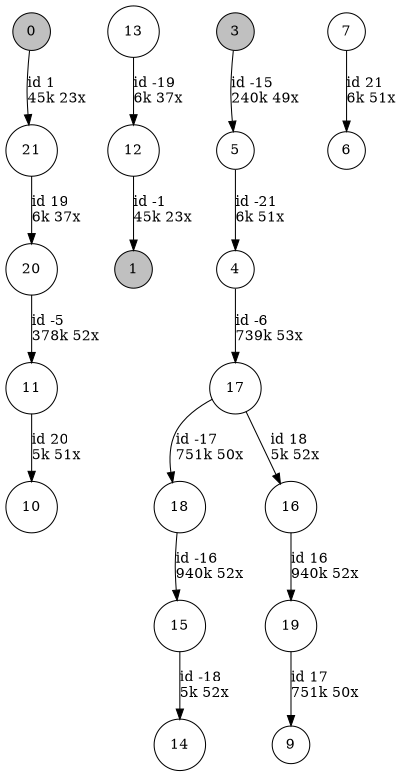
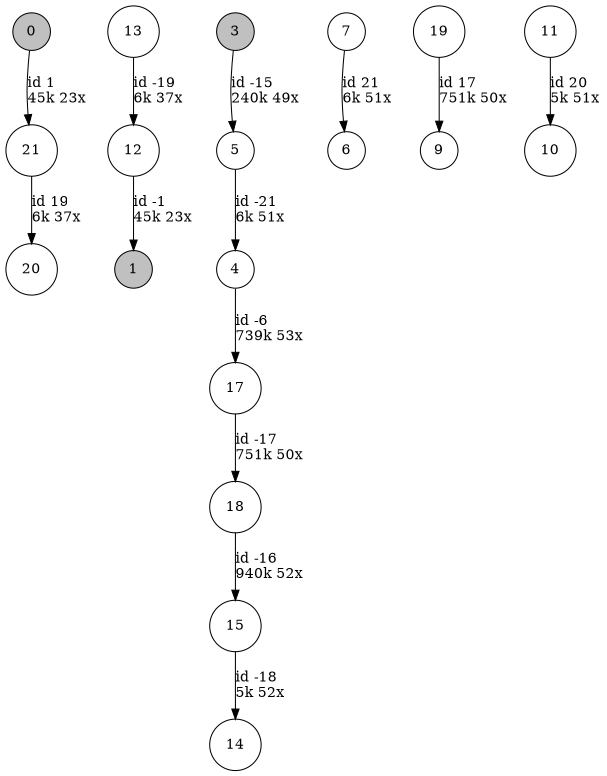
edge "20" -> "11": removed, label "id -5 378k 52x"
node "16": removed
